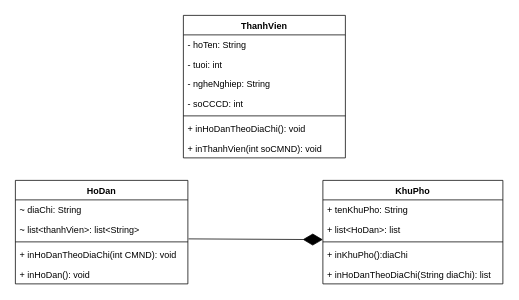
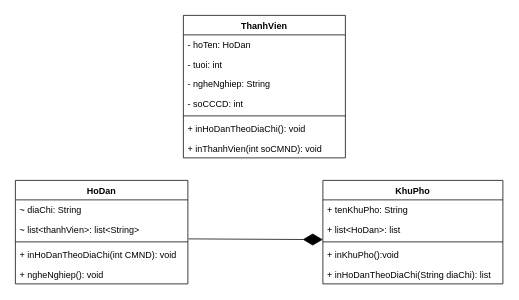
node "- hoTen: String": label "- hoTen: String" -> "- hoTen: HoDan"
node "+ inKhuPho():diaChi": label "+ inKhuPho():diaChi" -> "+ inKhuPho():void"
node "+ inHoDan(): void": label "+ inHoDan(): void" -> "+ ngheNghiep(): void"
